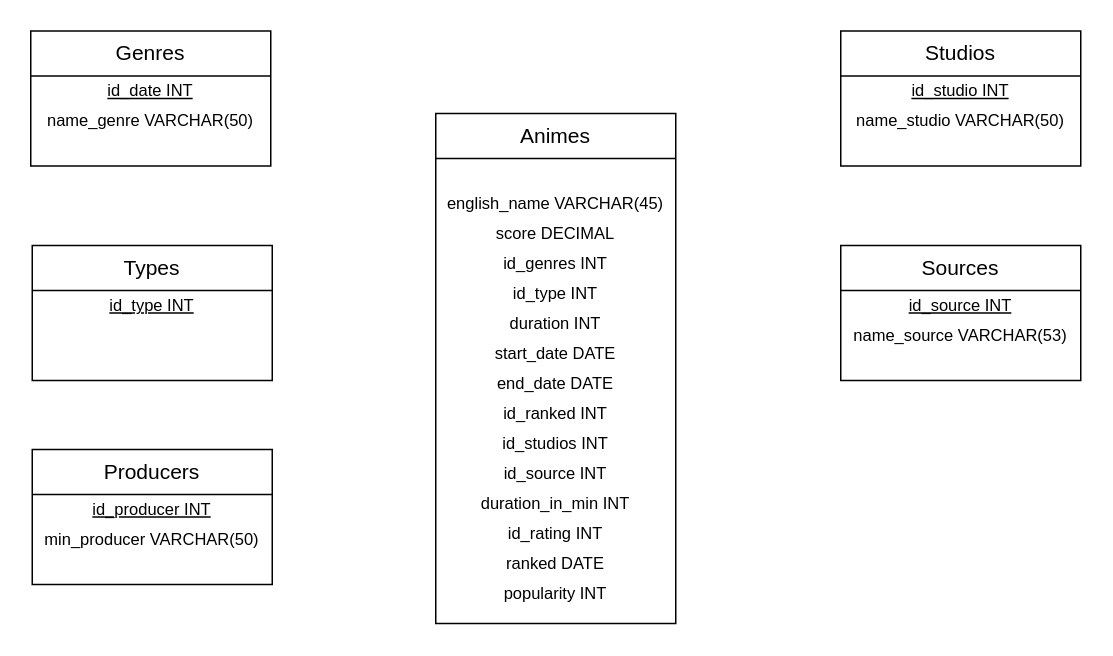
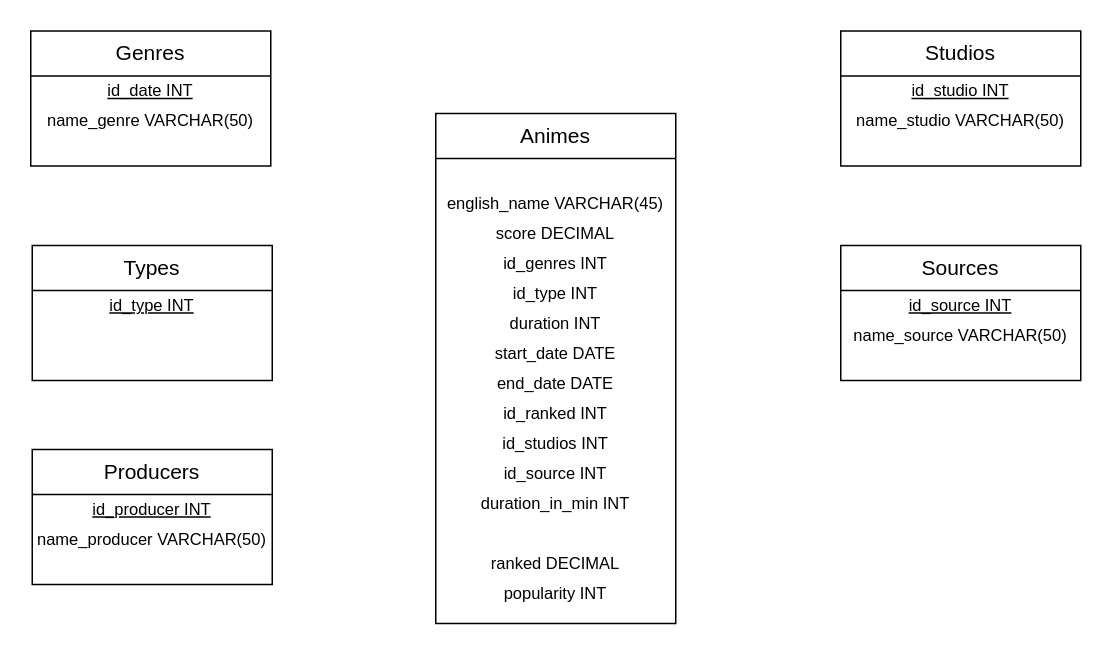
node "name_source VARCHAR(53)": label "name_source VARCHAR(53)" -> "name_source VARCHAR(50)"
node "id_rating INT": removed
node "min_producer VARCHAR(50)": label "min_producer VARCHAR(50)" -> "name_producer VARCHAR(50)"
node "ranked DATE": label "ranked DATE" -> "ranked DECIMAL"
